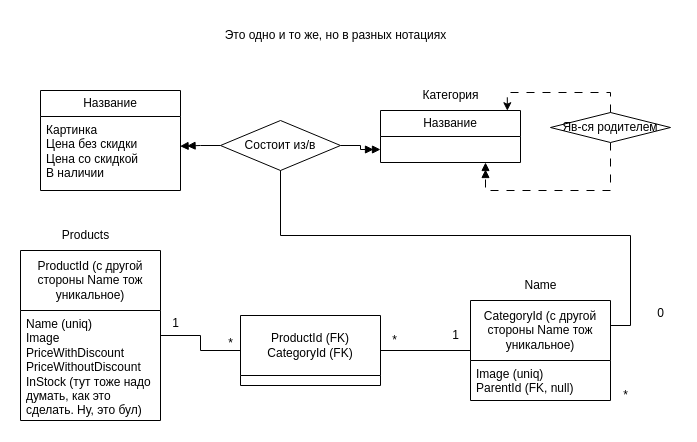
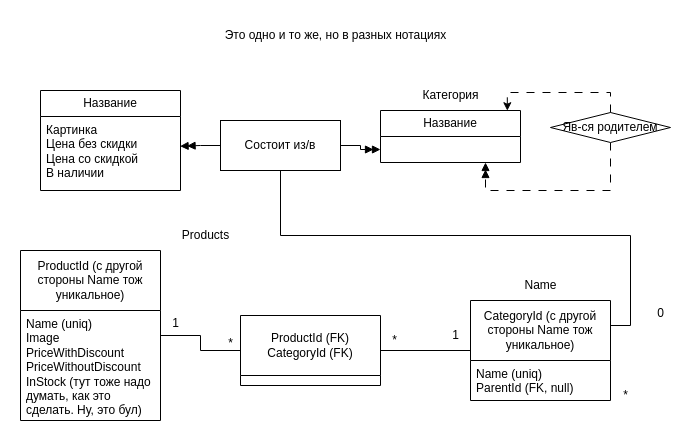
node "Состоит из/в": shape diamond -> rectangle
node "Products": moved (86, 236) -> (206, 236)
node "Image (uniq) ParentId (FK, null)": label "Image (uniq) ParentId (FK, null)" -> "Name (uniq) ParentId (FK, null)"
